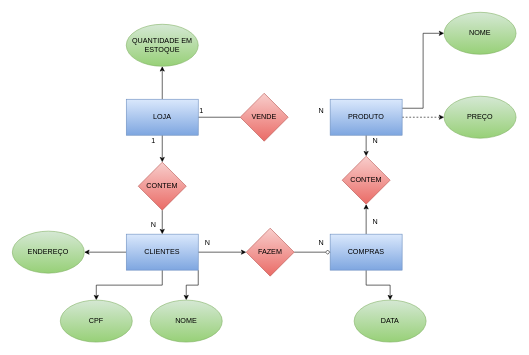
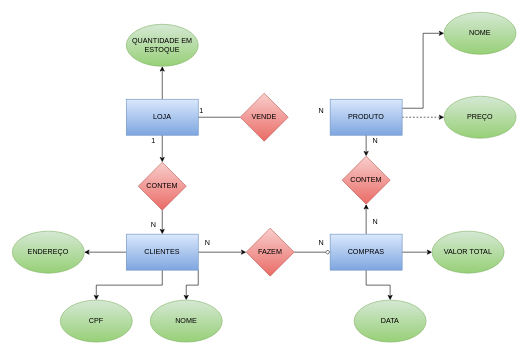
edge "COMPRAS" -> "VALOR TOTAL": added
node "VALOR TOTAL": added
